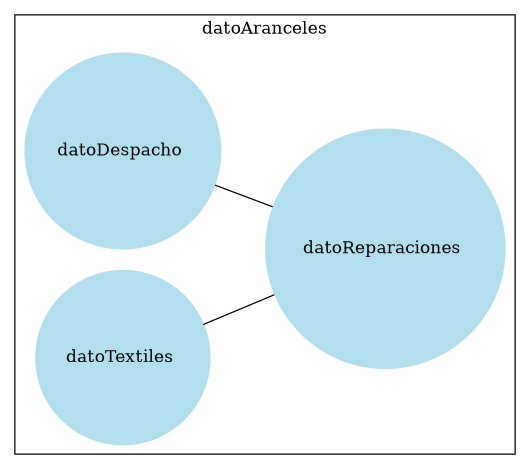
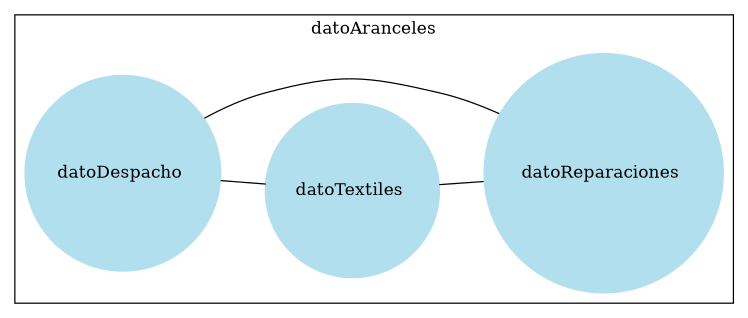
edge "datoDespacho" -- "datoTextiles": added
